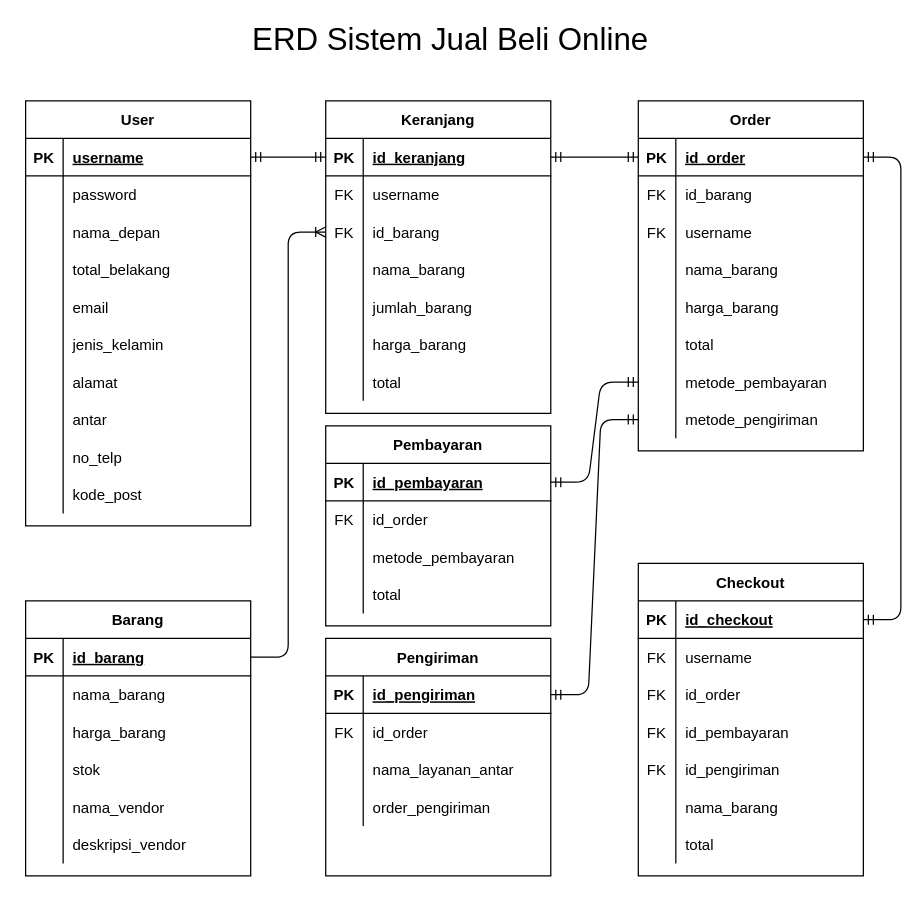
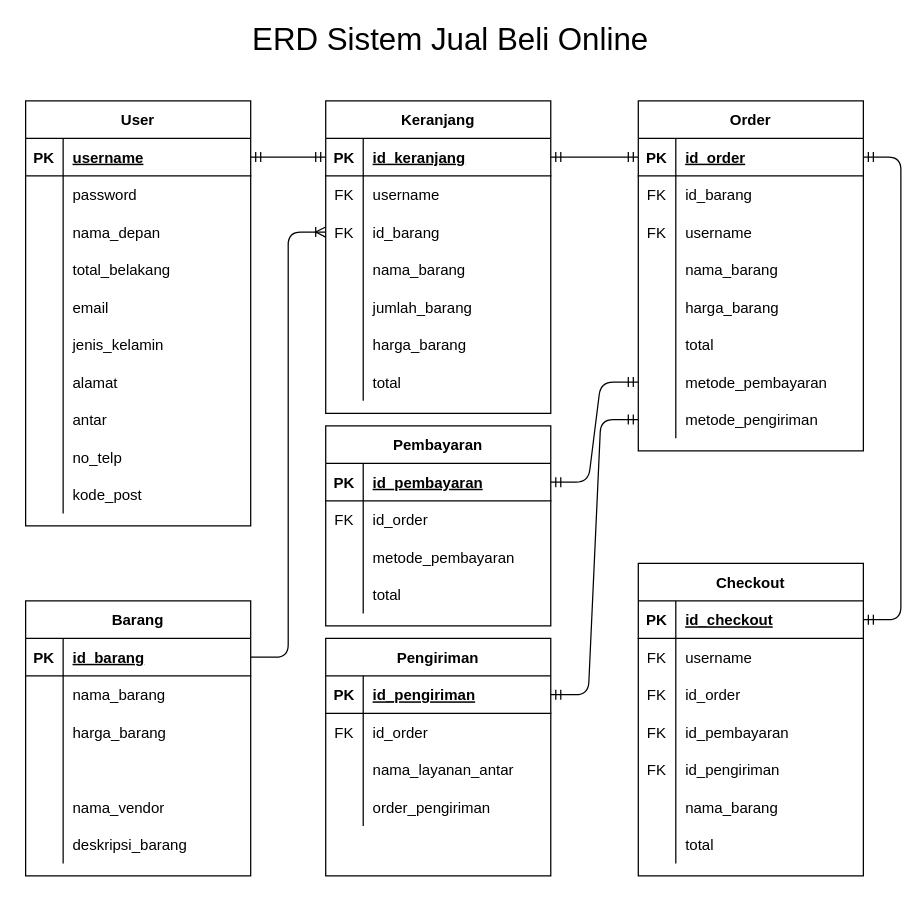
node "stok": removed
node "deskripsi_vendor": label "deskripsi_vendor" -> "deskripsi_barang"
